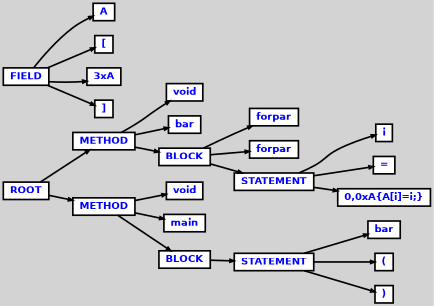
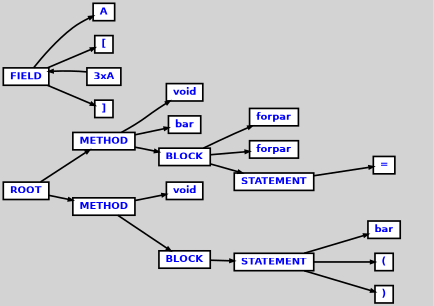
edge "FIELD" -> "3xA": reversed
node "i": removed
node "0,0xA{A[i]=i;}": removed
node "main": removed
